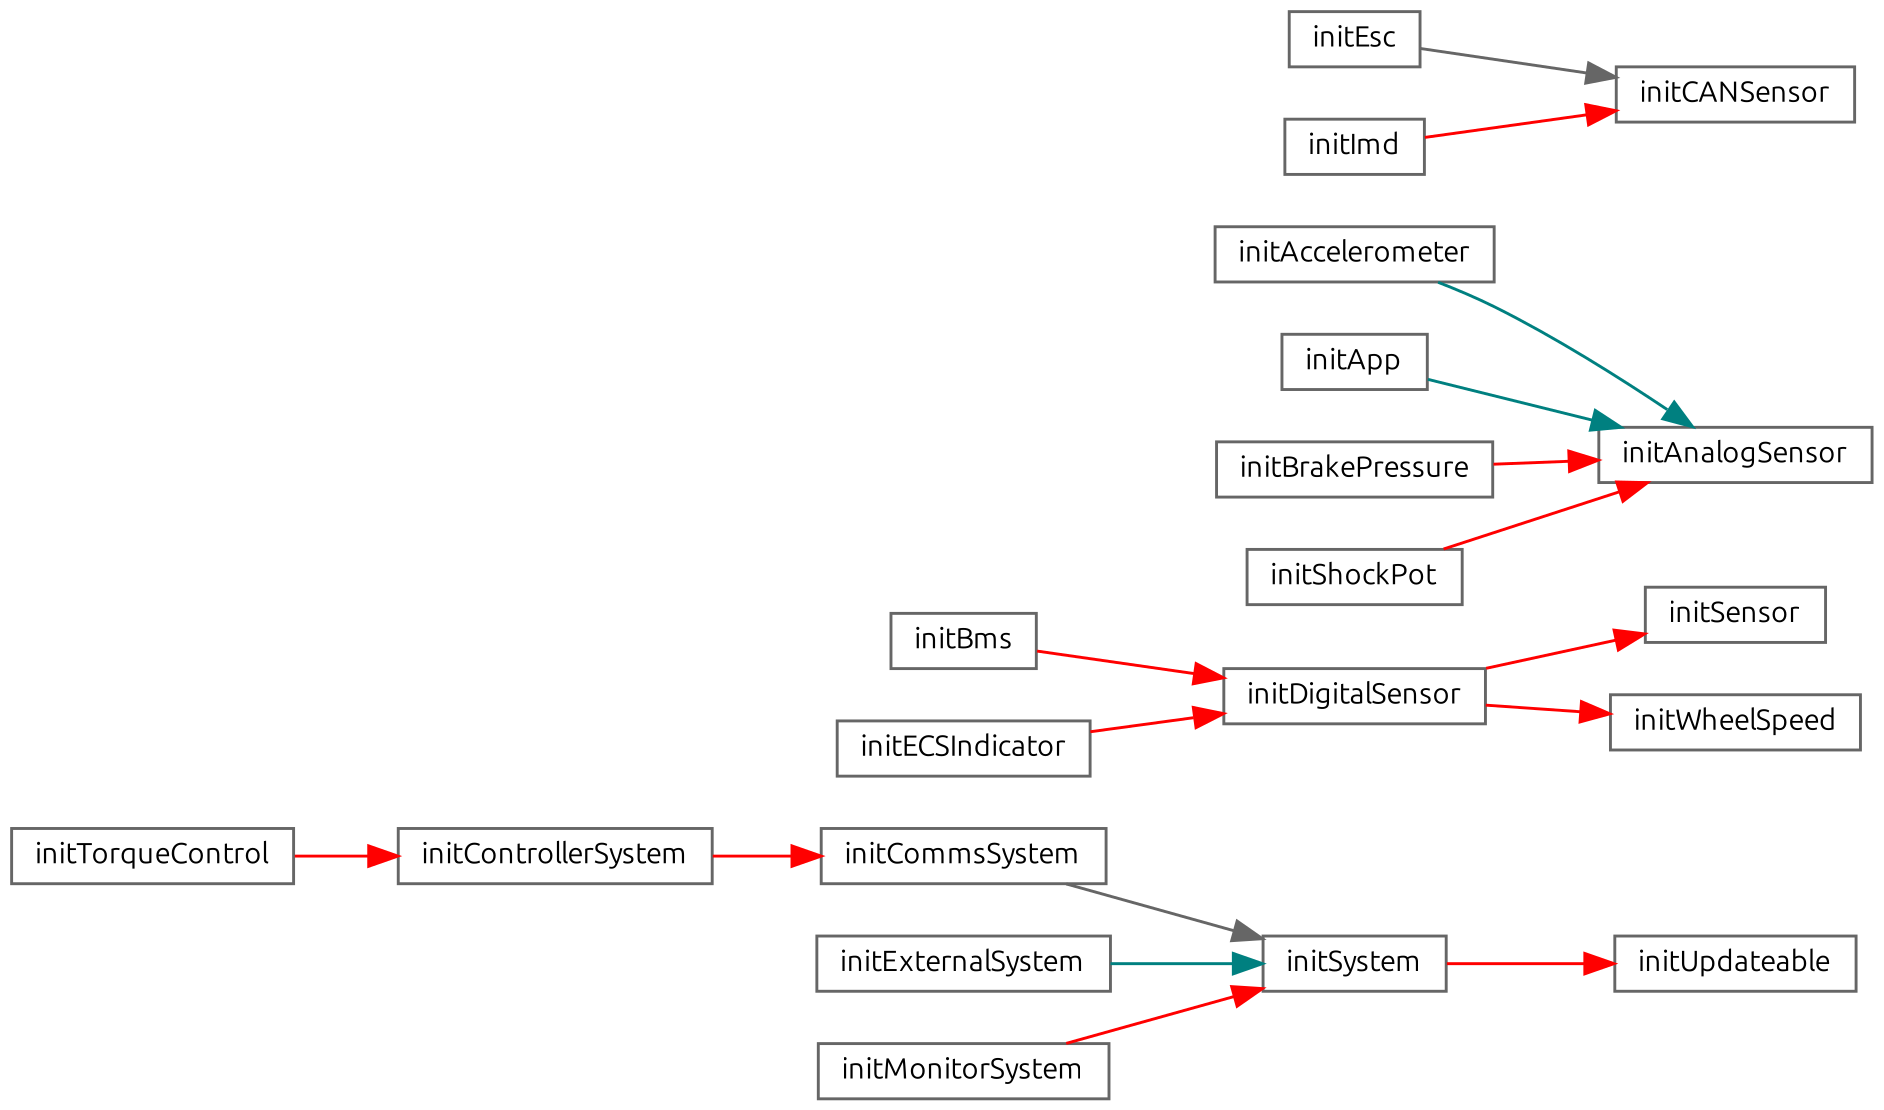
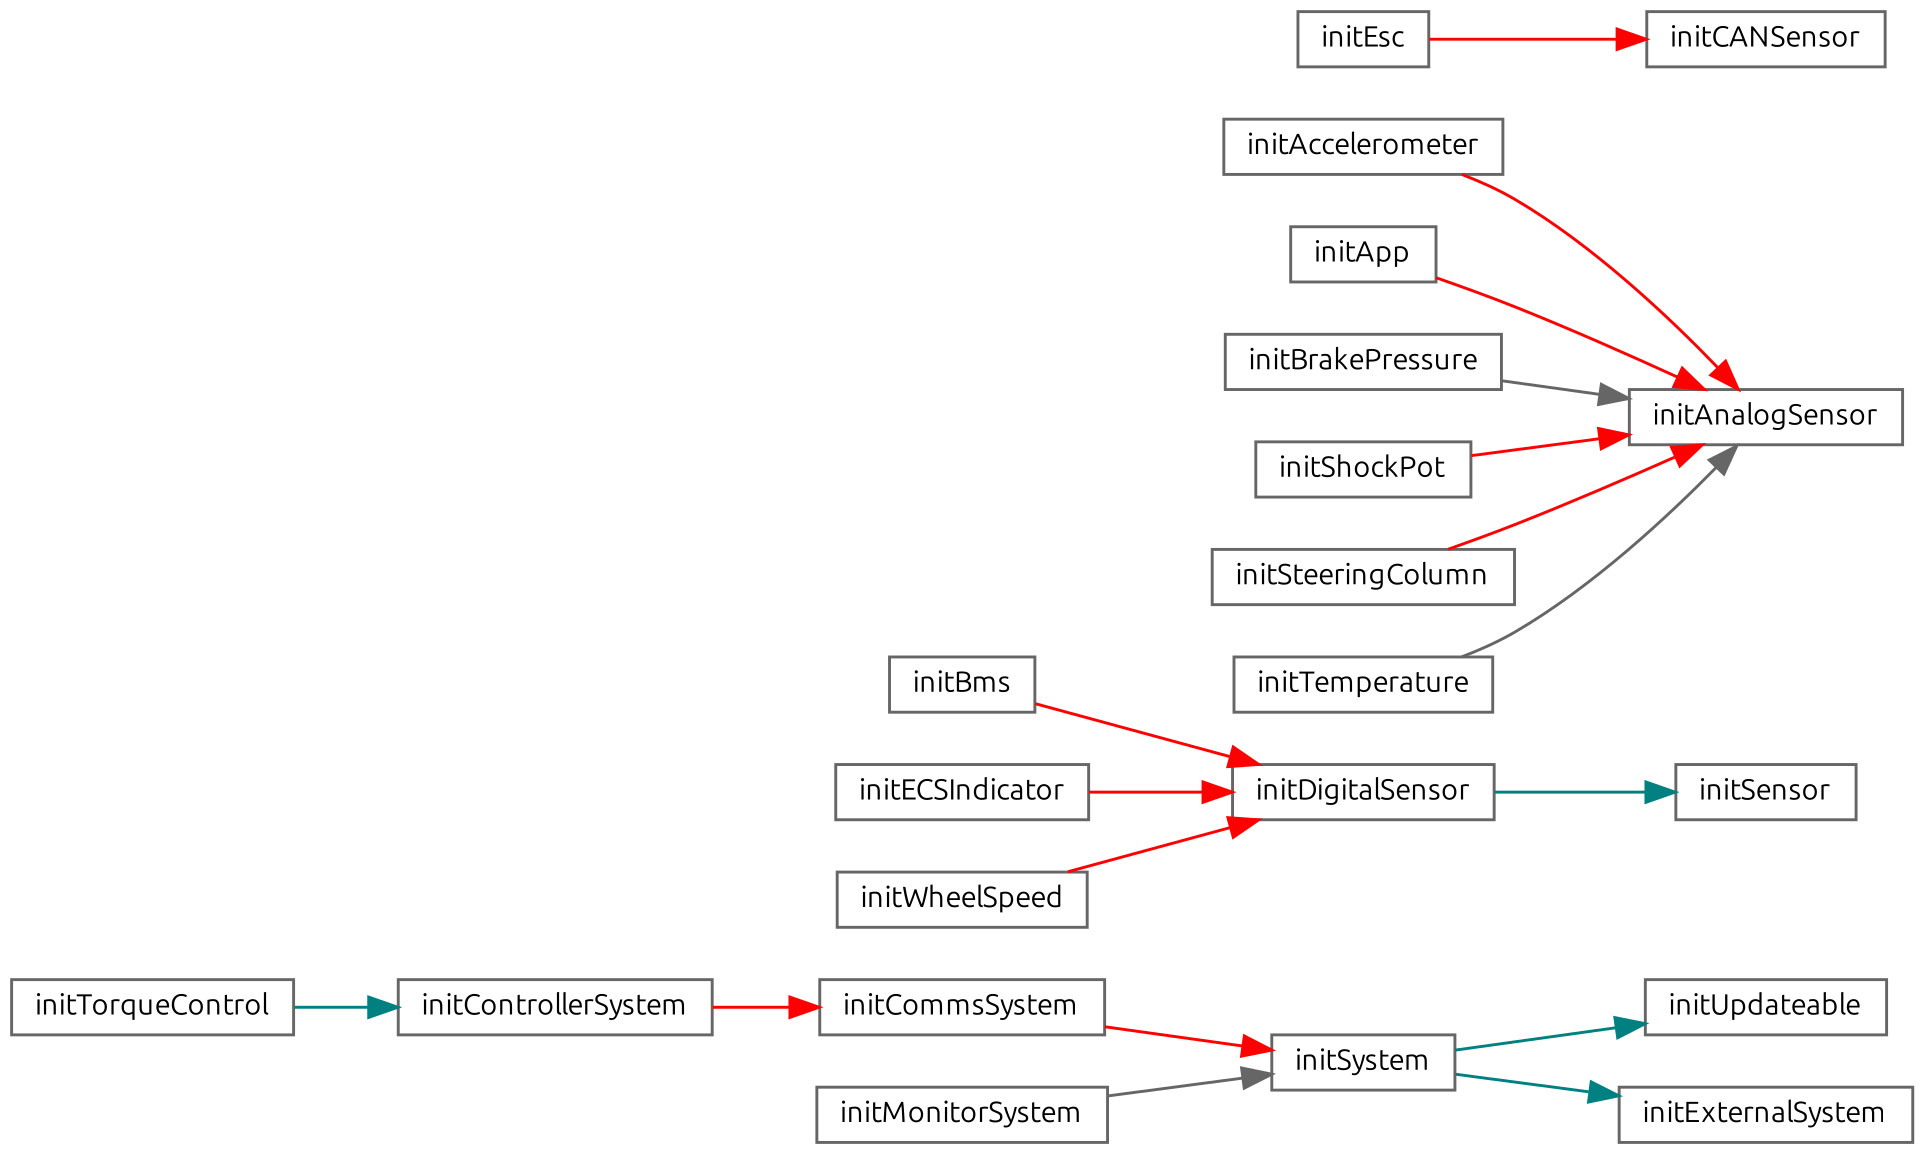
edge "initEsc" -> "initCANSensor": color gray40 -> red
node "initImd": removed
edge "initAccelerometer" -> "initAnalogSensor": color teal -> red
edge "initApp" -> "initAnalogSensor": color teal -> red
edge "initBrakePressure" -> "initAnalogSensor": color red -> gray40
node "initSteeringColumn": added
edge "initDigitalSensor" -> "initSensor": color red -> teal
node "initTemperature": added
edge "initDigitalSensor" -> "initWheelSpeed": reversed
edge "initTorqueControl" -> "initControllerSystem": color red -> teal
edge "initCommsSystem" -> "initSystem": color gray40 -> red
edge "initExternalSystem" -> "initSystem": reversed
edge "initSystem" -> "initUpdateable": color red -> teal
edge "initMonitorSystem" -> "initSystem": color red -> gray40
